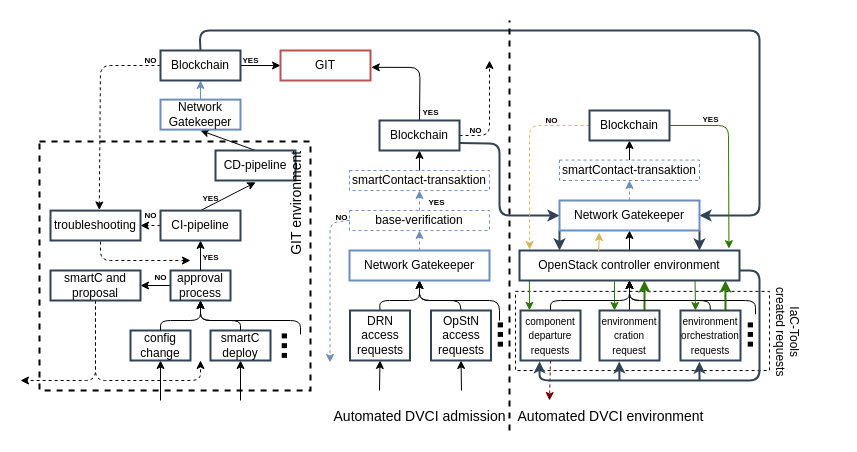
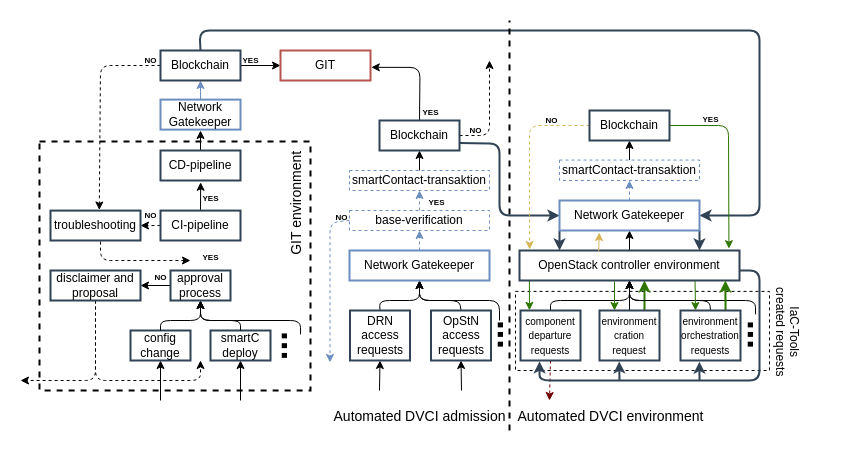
node "CD-pipeline": moved (256, 166) -> (201, 166)
edge "approval process" -> "CI-pipeline": removed
node "smartC and proposal": label "smartC and proposal" -> "disclaimer and proposal"
